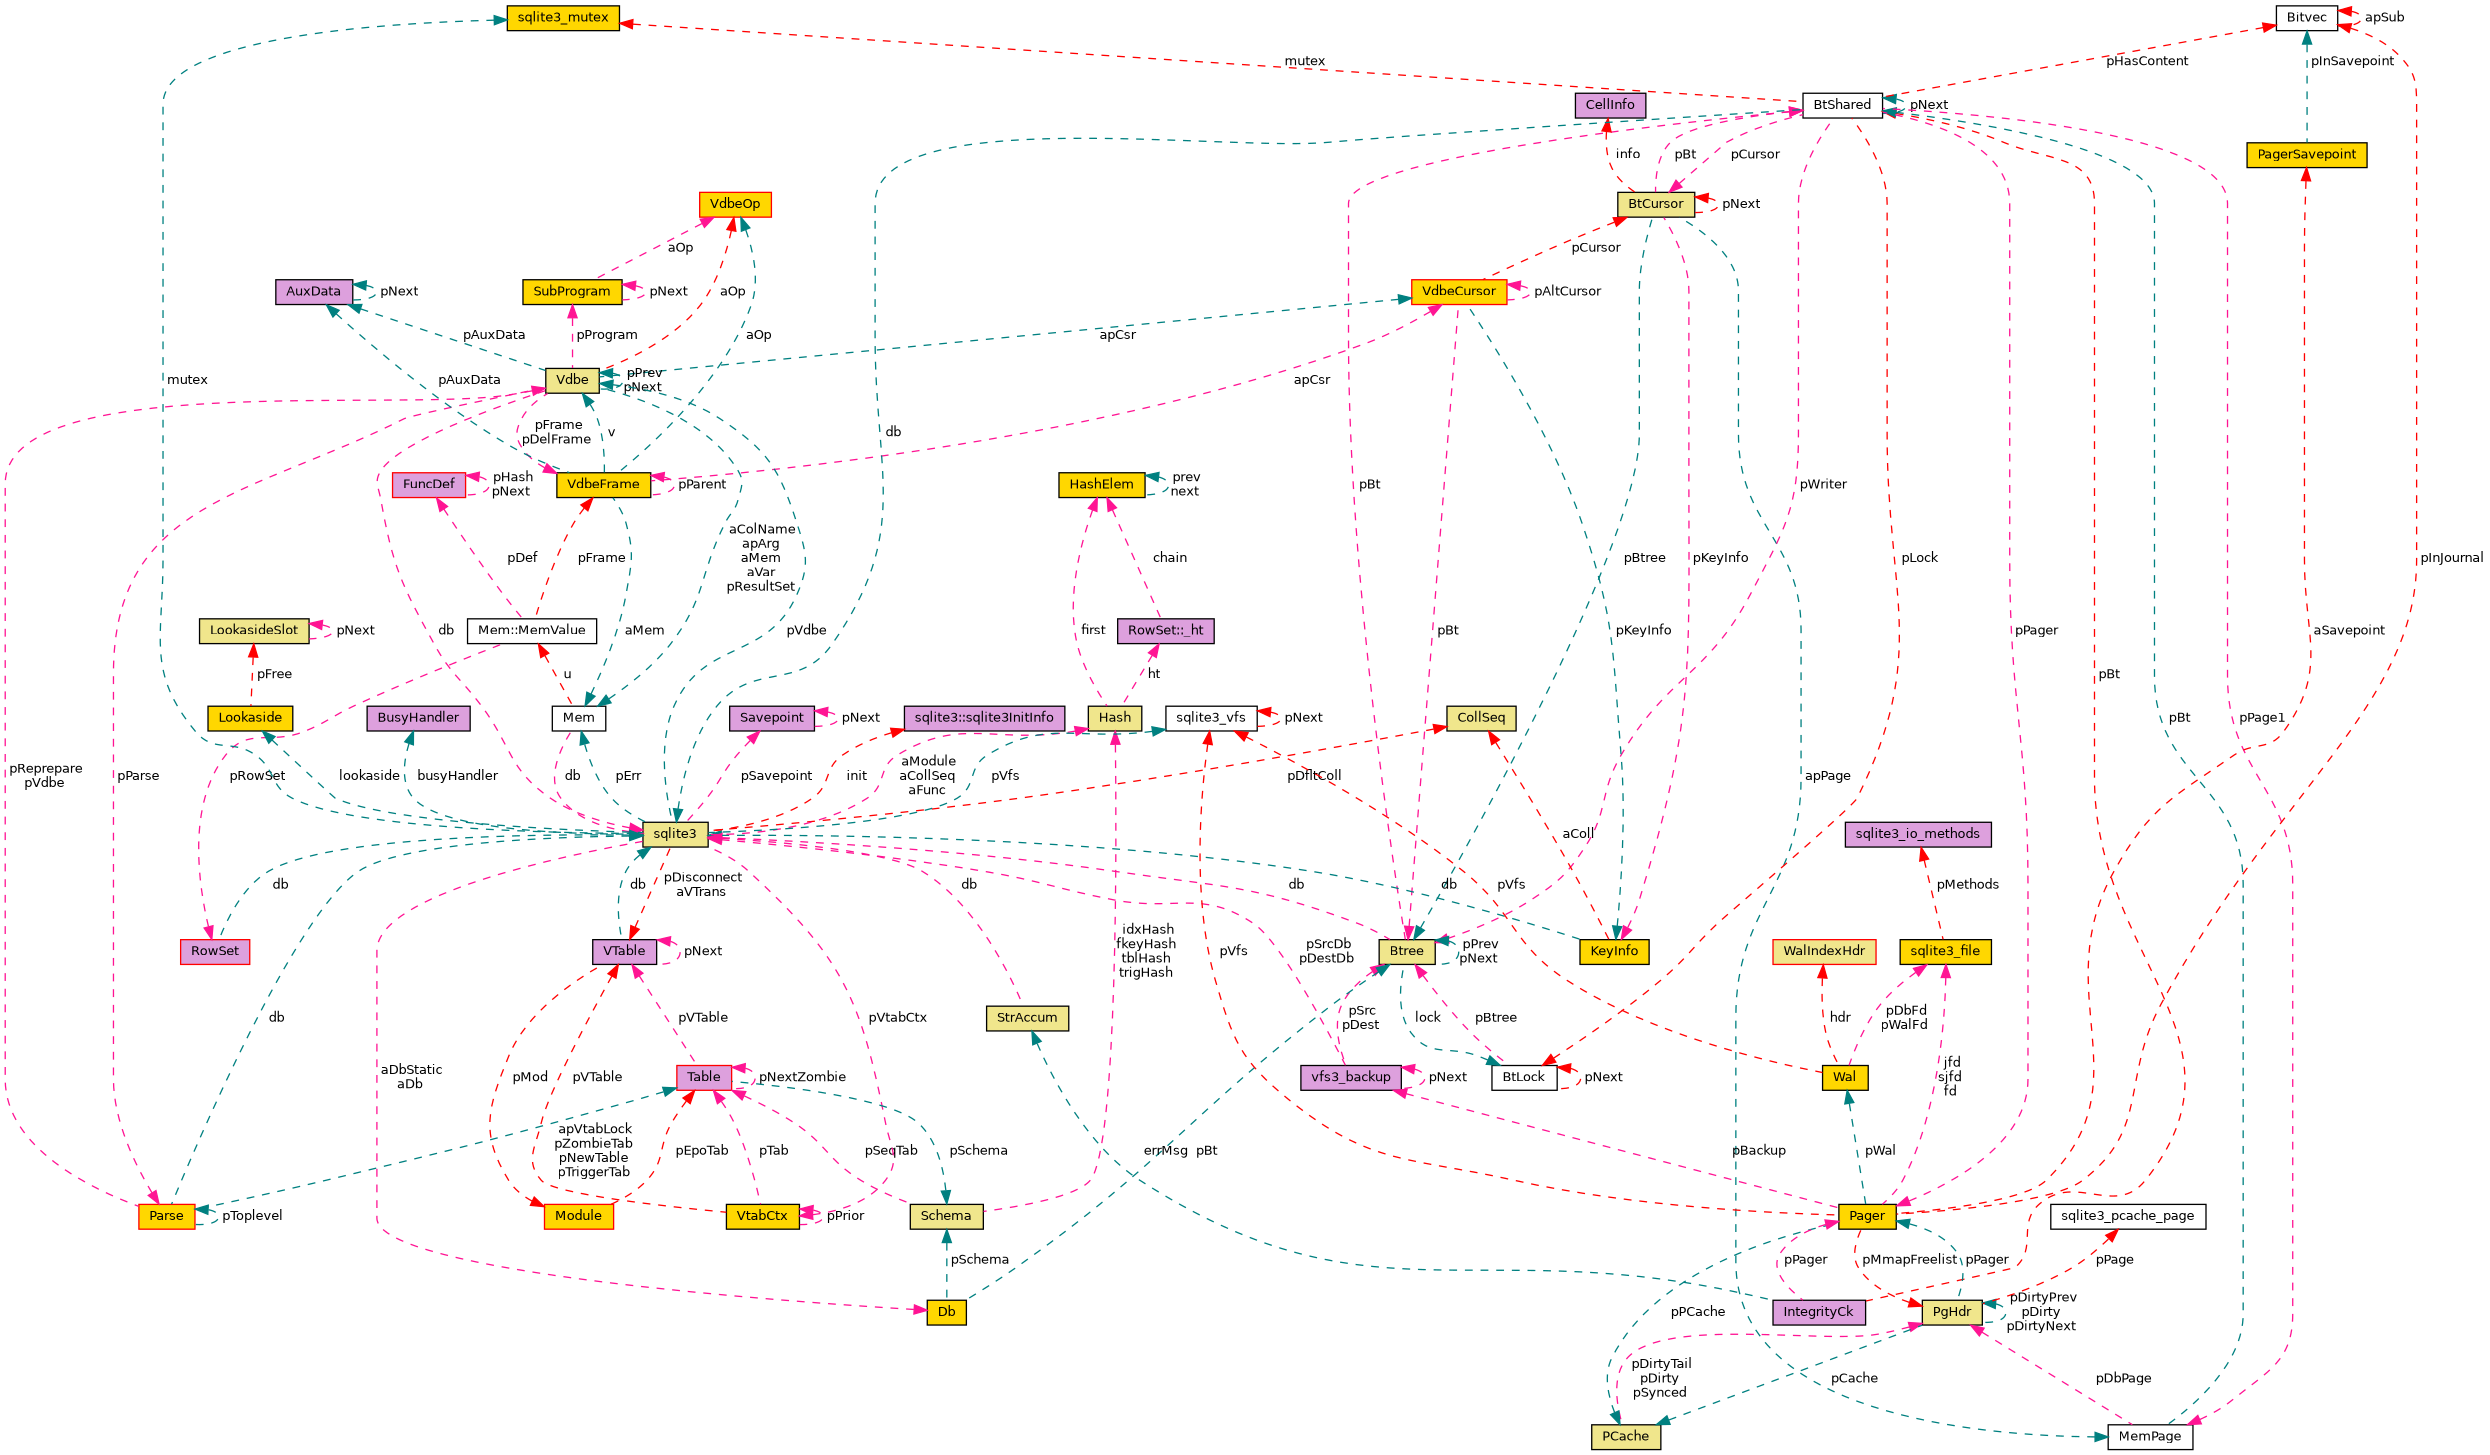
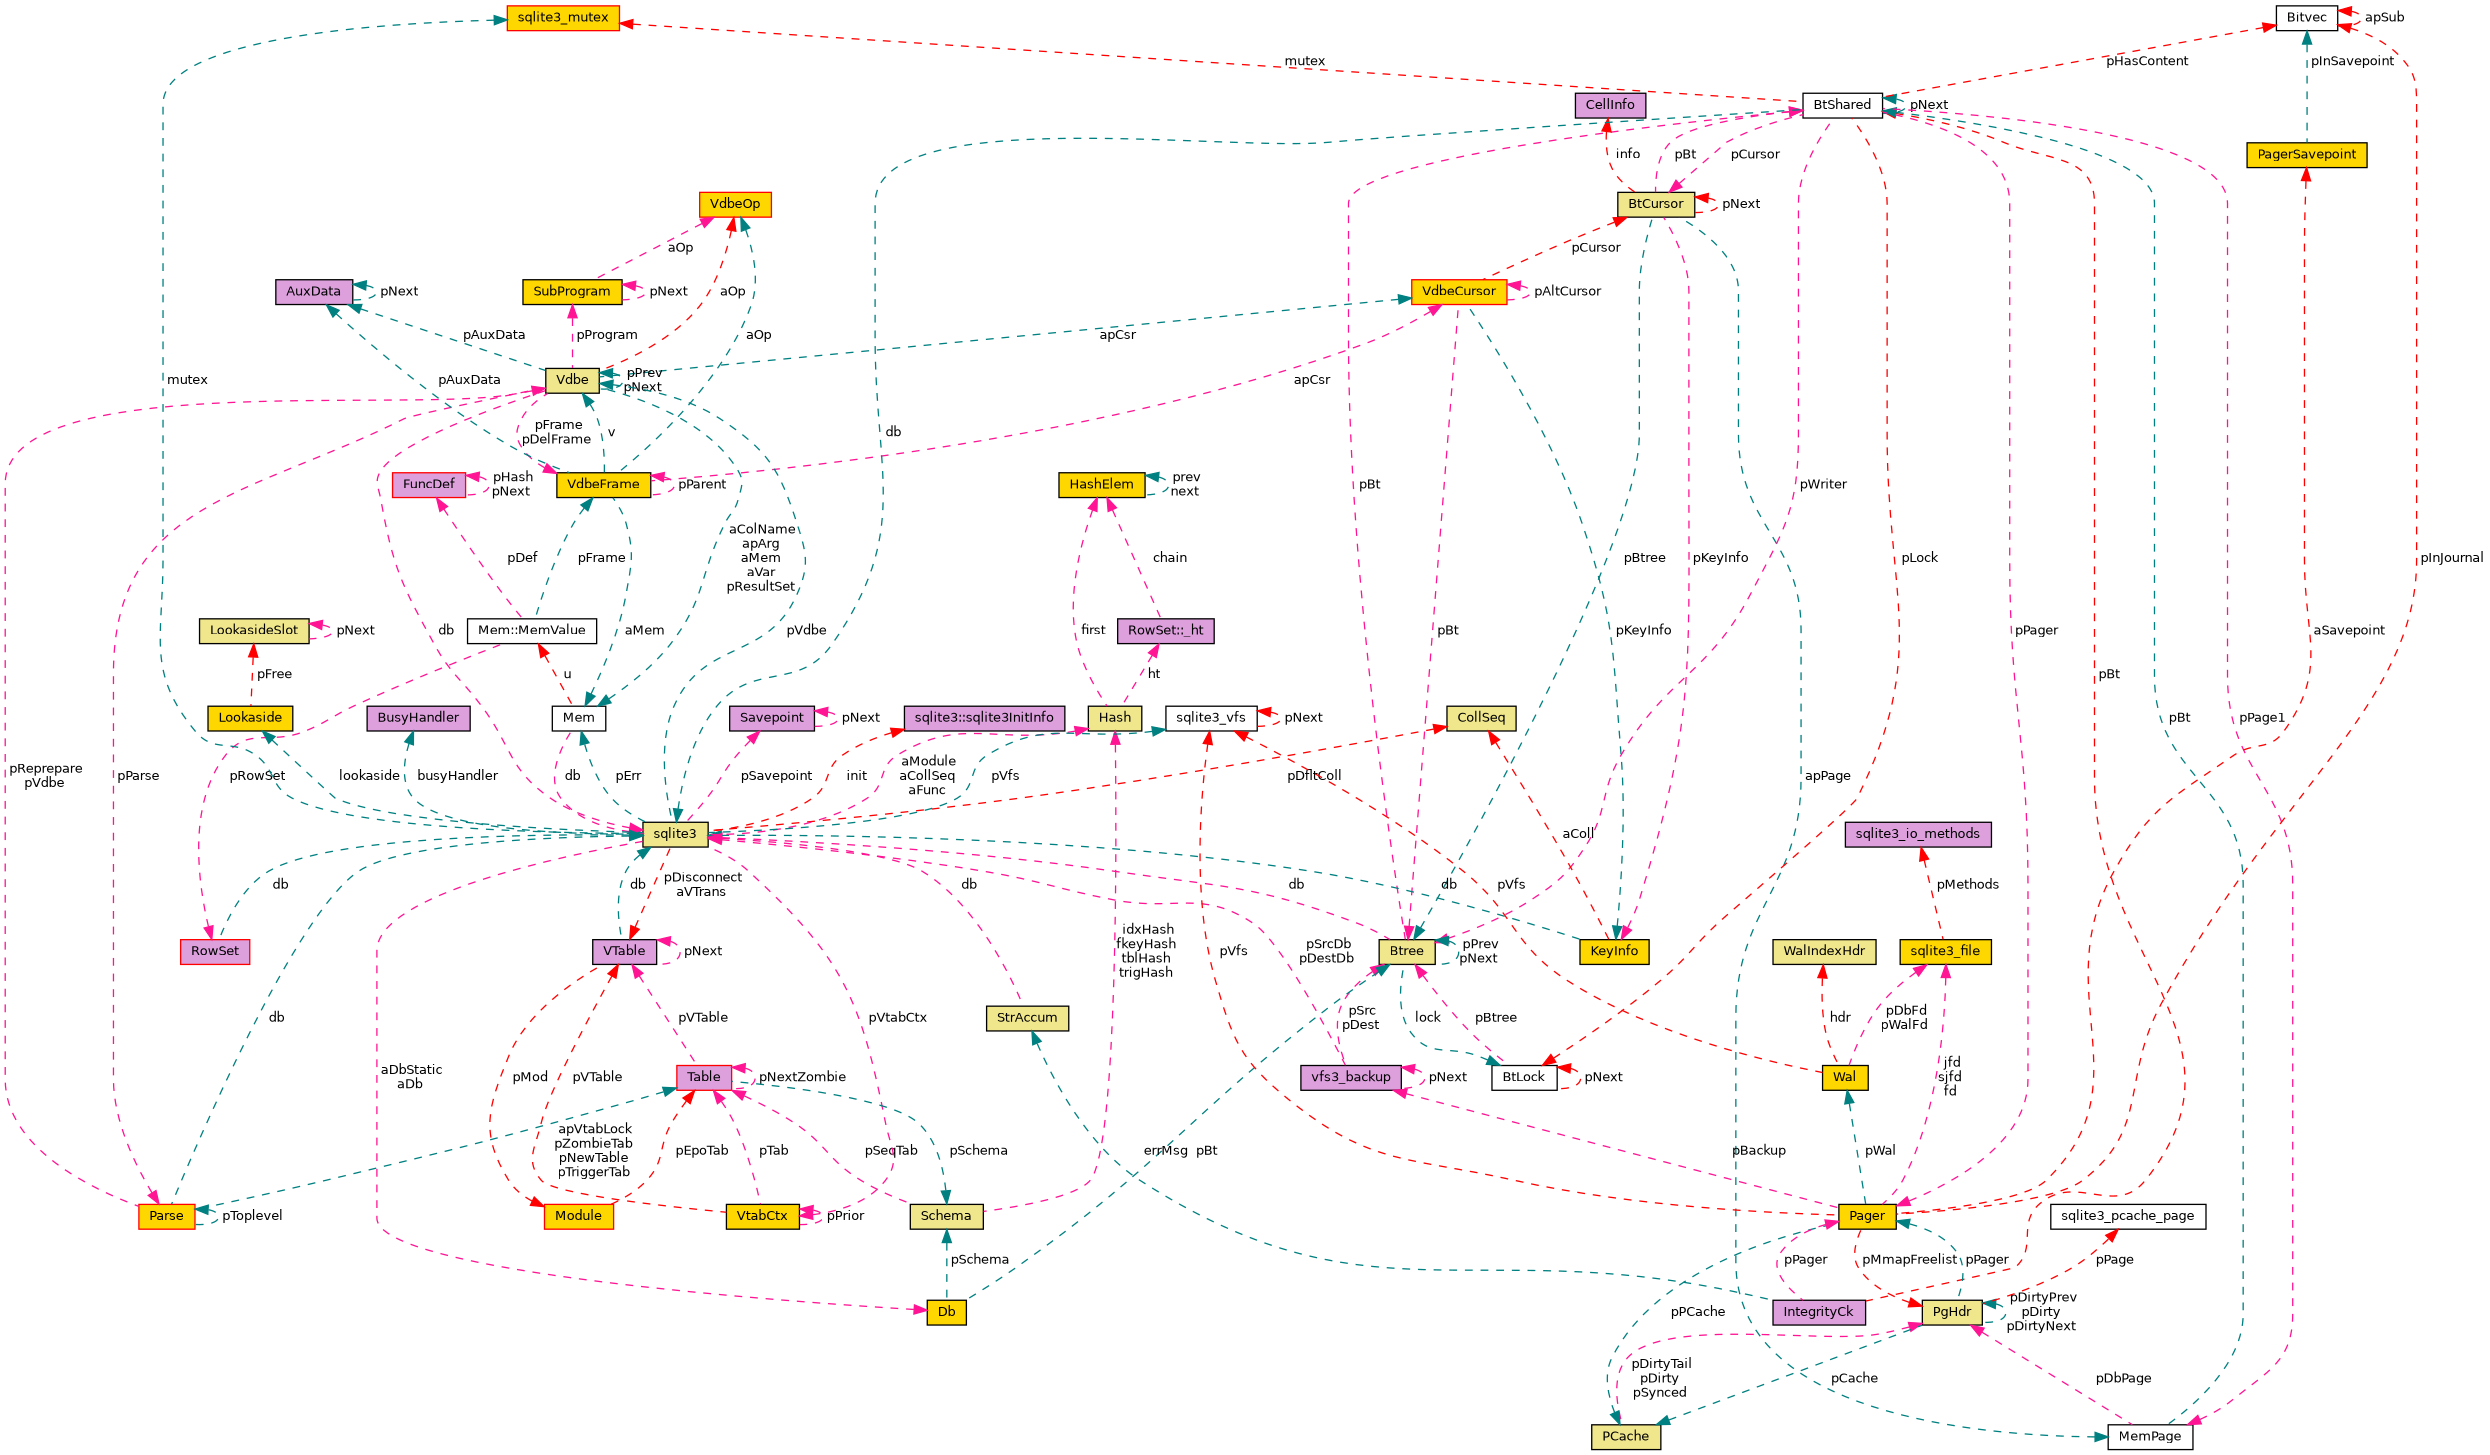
node "sqlite3_mutex": color black -> red
edge "Mem::MemValue" -> "VdbeFrame": color red -> teal
node "WalIndexHdr": color red -> black
